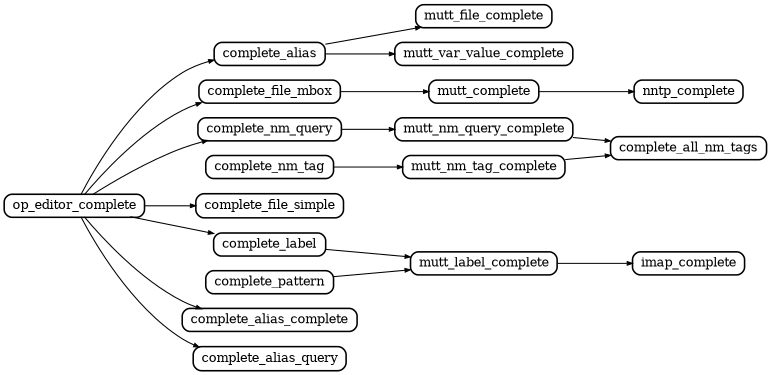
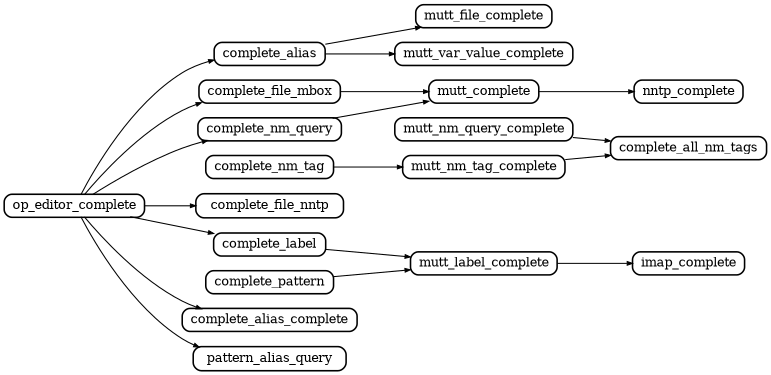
edge "complete_nm_query" -> "mutt_nm_query_complete": now "complete_nm_query" -> "mutt_complete"
node "complete_file_simple": label "complete_file_simple" -> "complete_file_nntp"
node "complete_alias_query": label "complete_alias_query" -> "pattern_alias_query"
